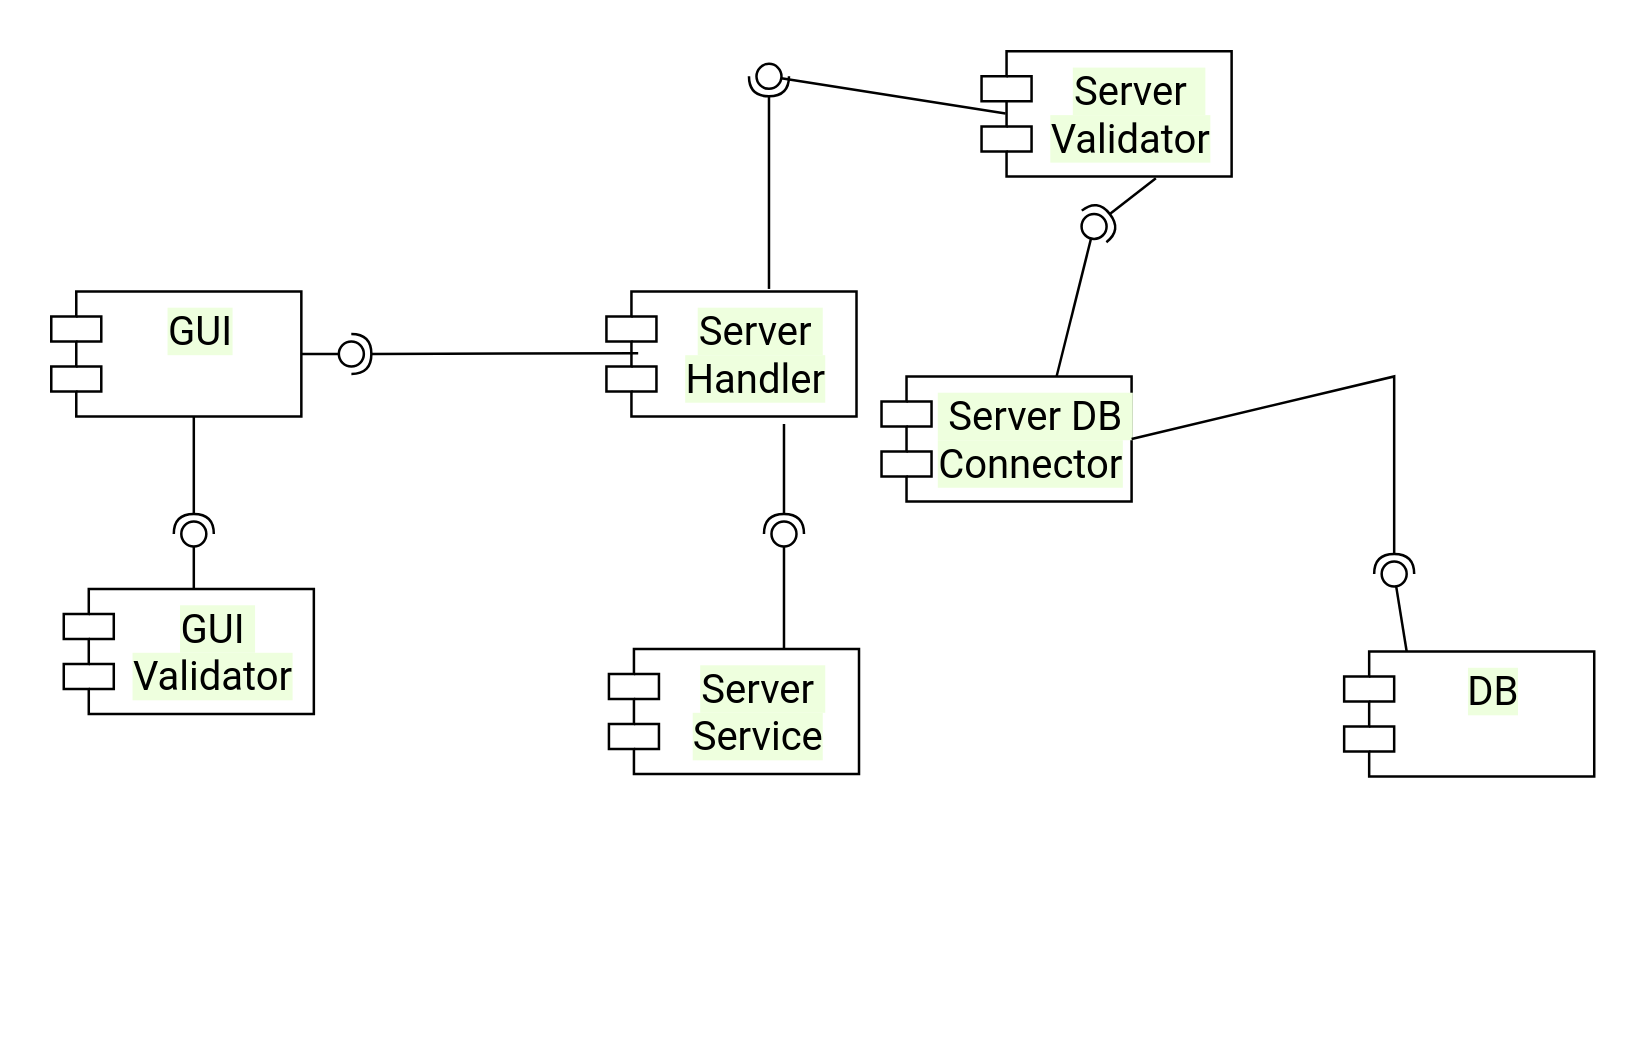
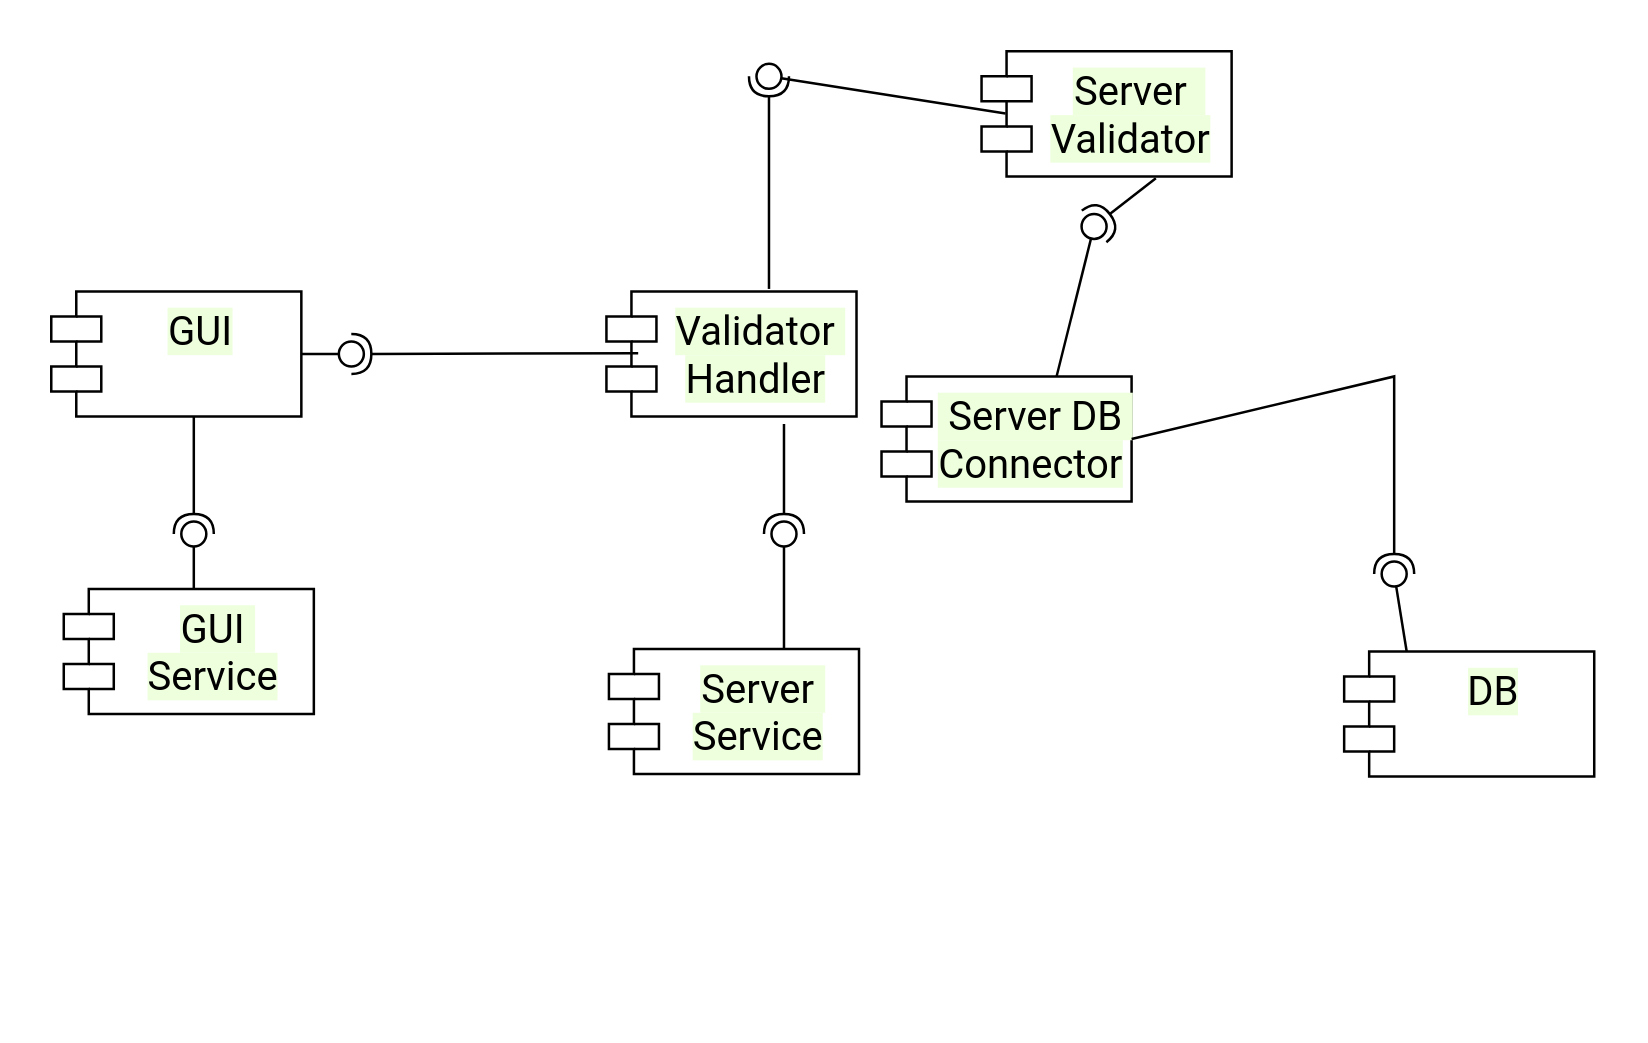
node "Server Handler": label "Server Handler" -> "Validator Handler"
node "GUI Validator": label "GUI Validator" -> "GUI Service"
